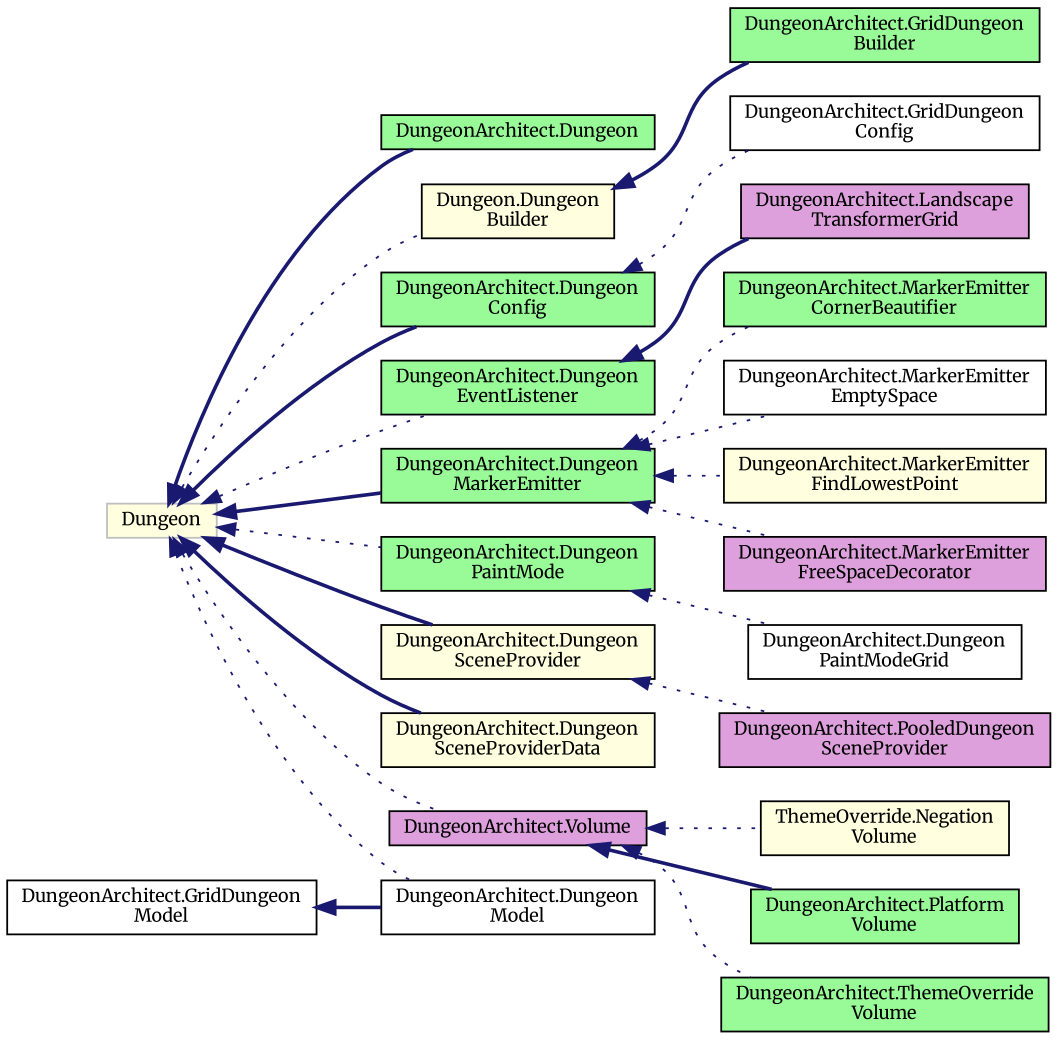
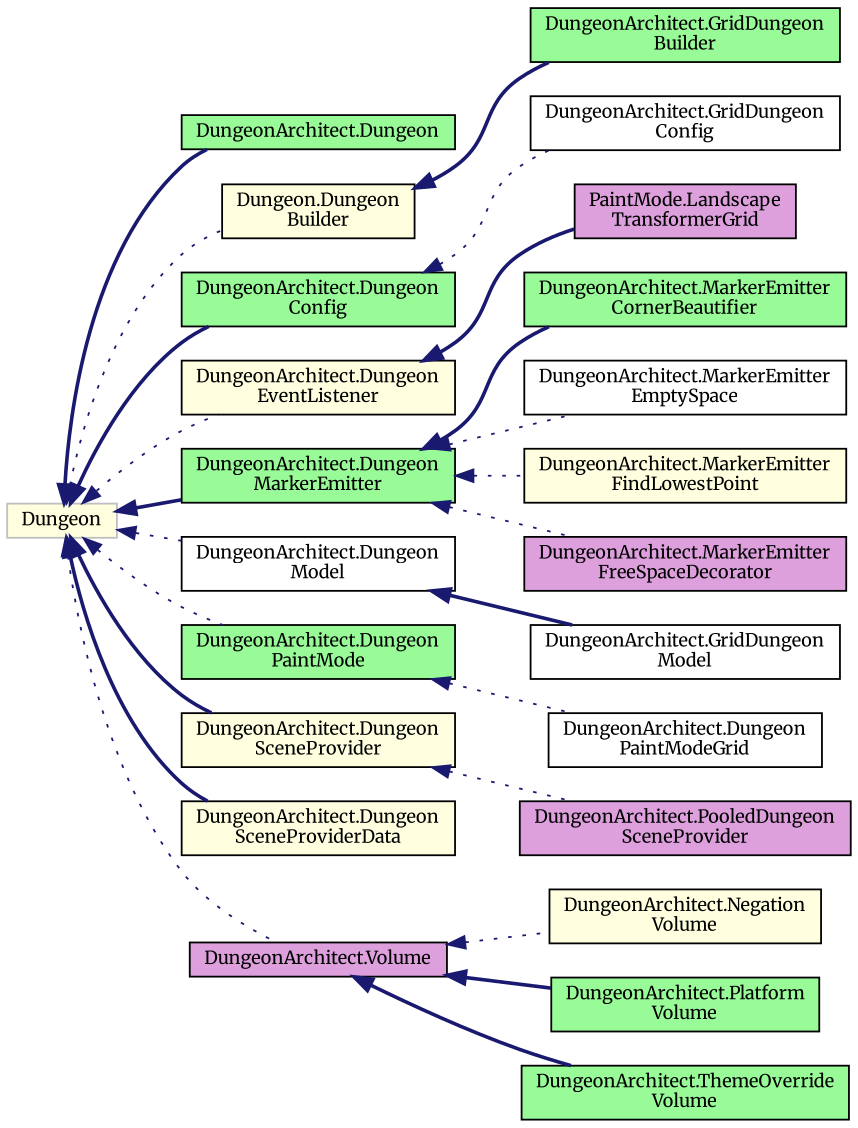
node "DungeonArchitect.Landscape TransformerGrid": label "DungeonArchitect.Landscape TransformerGrid" -> "PaintMode.Landscape TransformerGrid"
edge "DungeonArchitect.MarkerEmitter CornerBeautifier" -> "DungeonArchitect.Dungeon MarkerEmitter": style dotted -> bold
node "DungeonArchitect.Dungeon EventListener": fillcolor palegreen -> lightyellow
node "ThemeOverride.Negation Volume": label "ThemeOverride.Negation Volume" -> "DungeonArchitect.Negation Volume"
edge "DungeonArchitect.Dungeon Model" -> "DungeonArchitect.GridDungeon Model": reversed
edge "DungeonArchitect.ThemeOverride Volume" -> "DungeonArchitect.Volume": style dotted -> bold
